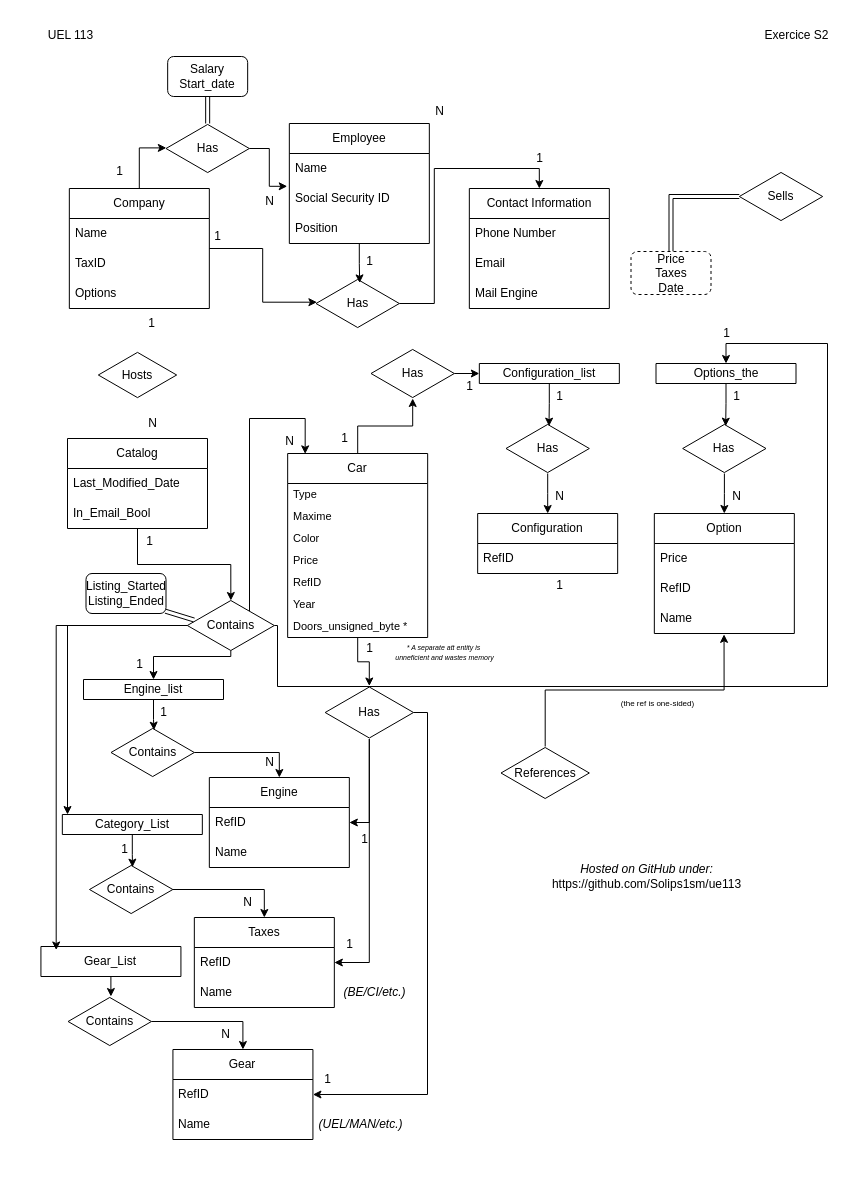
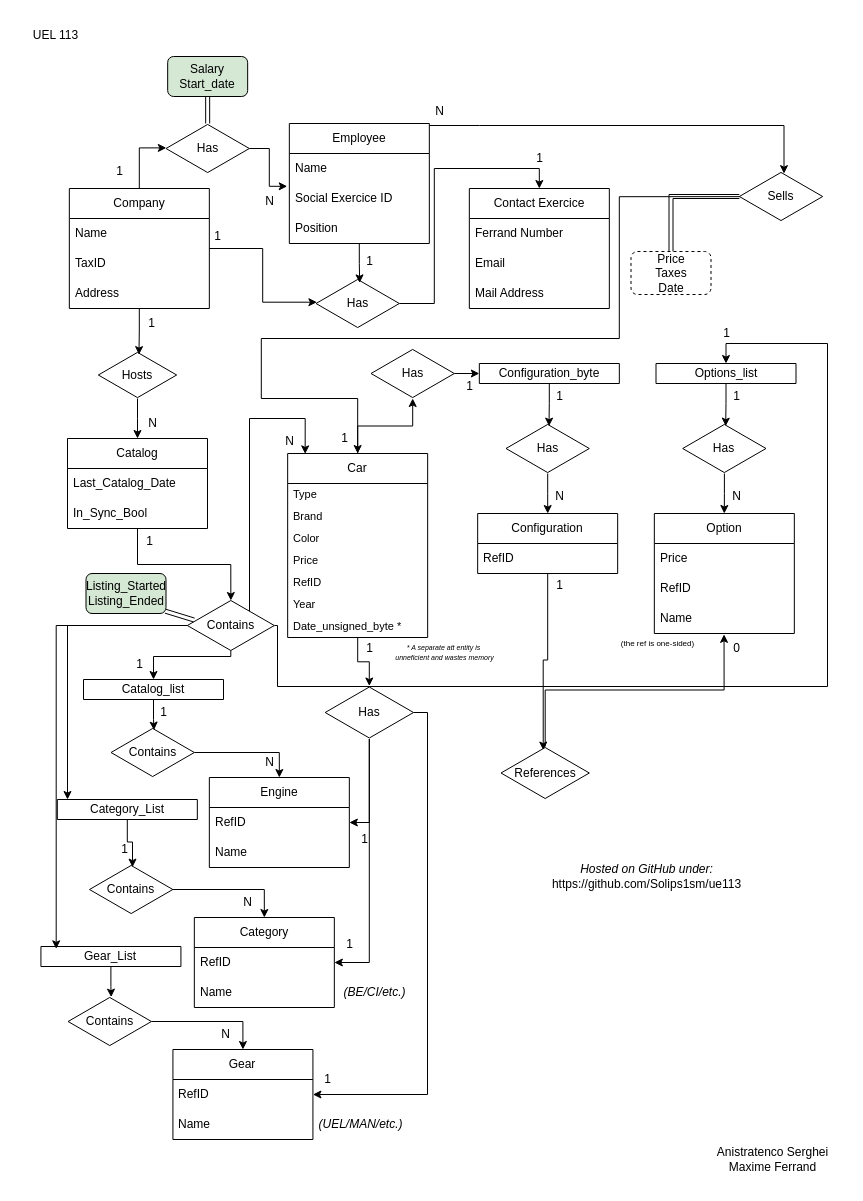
node "UEL 113": moved (71, 36) -> (56, 36)
node "Exercice S2": removed
node "Salary Start_date": fillcolor #ffffff -> #d5e8d4
edge "Employee" -> "Sells": added
node "Social Security ID": label "Social Security ID" -> "Social Exercice ID"
node "Contact Information": label "Contact Information" -> "Contact Exercice"
node "Phone Number": label "Phone Number" -> "Ferrand Number"
node "Options": label "Options" -> "Address"
node "Mail Engine": label "Mail Engine" -> "Mail Address"
edge "Company" -> "Hosts": added
edge "Sells" -> "Car": added
node "Configuration_list": label "Configuration_list" -> "Configuration_byte"
node "Options_the": label "Options_the" -> "Options_list"
edge "Hosts" -> "Catalog": added
node "Last_Modified_Date": label "Last_Modified_Date" -> "Last_Catalog_Date"
node "In_Email_Bool": label "In_Email_Bool" -> "In_Sync_Bool"
node "Maxime": label "Maxime" -> "Brand"
node "Listing_Started Listing_Ended": fillcolor #ffffff -> #d5e8d4
node "Doors_unsigned_byte *": label "Doors_unsigned_byte *" -> "Date_unsigned_byte *"
node "0": added
edge "Configuration" -> "References": added
node "Engine_list": label "Engine_list" -> "Catalog_list"
node "(the ref is one-sided)": moved (658, 704) -> (658, 644)
node "Category_List": moved (132, 825) -> (127, 810)
node "Taxes": label "Taxes" -> "Category"
node "Gear_List": size 140x30 -> 140x20
node "Anistratenco Serghei Maxime Ferrand": added
